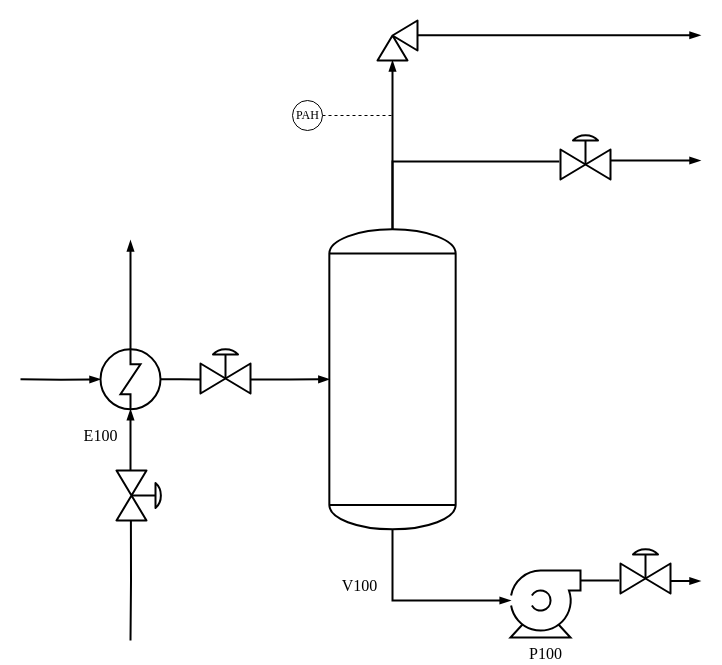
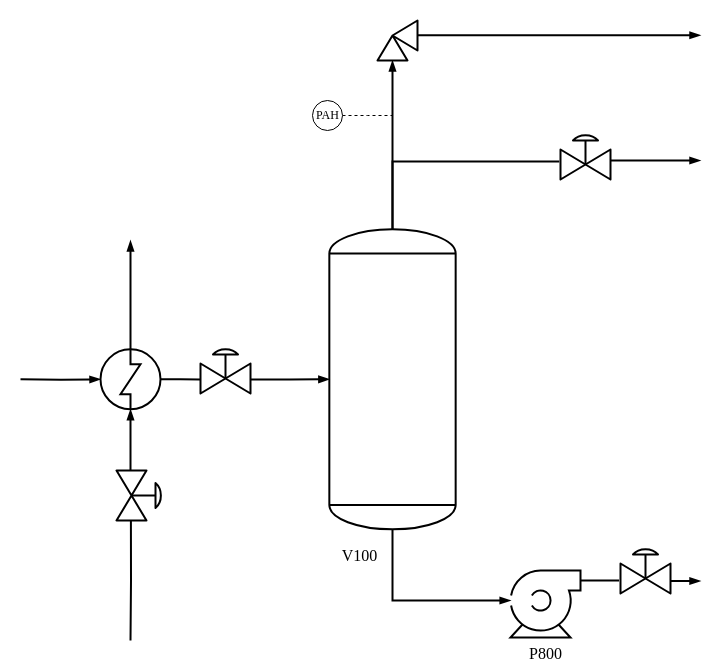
node "PAH": moved (308, 116) -> (328, 116)
node "E100": removed
node "V100": moved (359, 586) -> (359, 556)
node "P100": label "P100" -> "P800"
